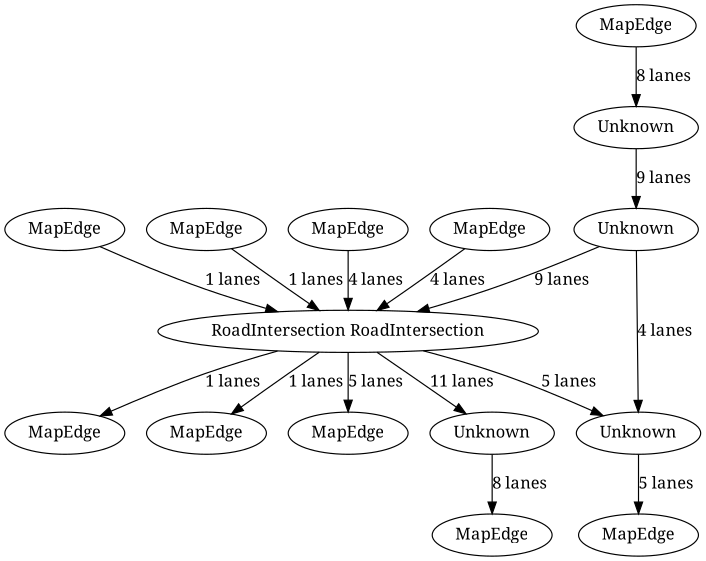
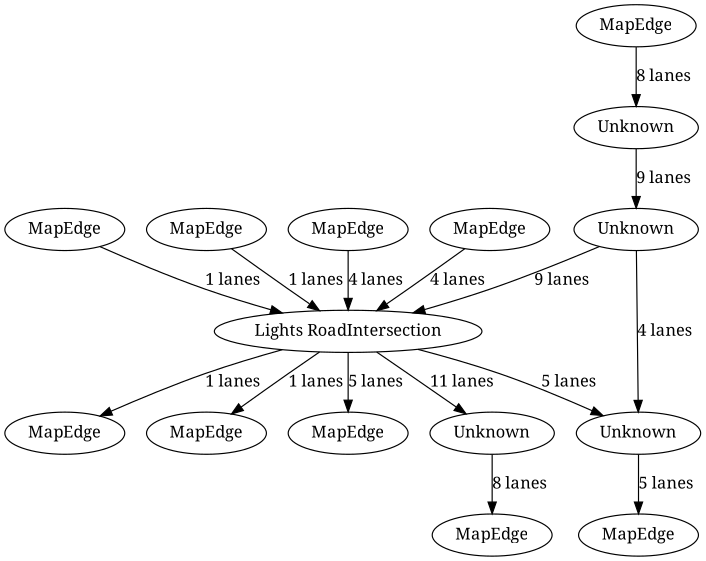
node "RoadIntersection RoadIntersection": label "RoadIntersection RoadIntersection" -> "Lights RoadIntersection"
